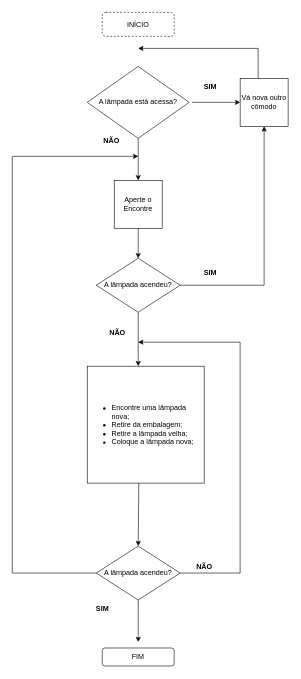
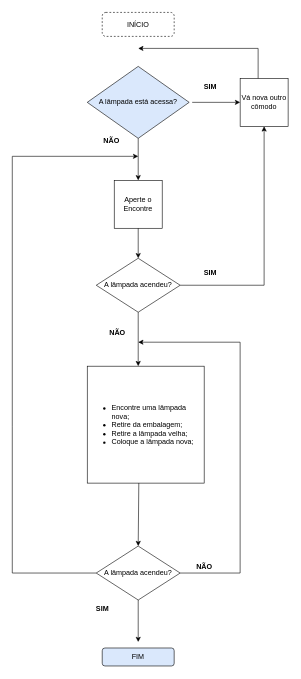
node "A lâmpada está acessa?": fillcolor #ffffff -> #dae8fc
node "FIM": fillcolor #ffffff -> #dae8fc
